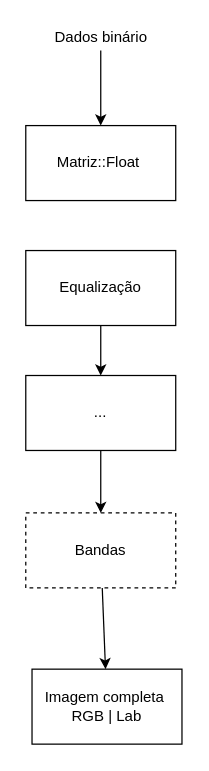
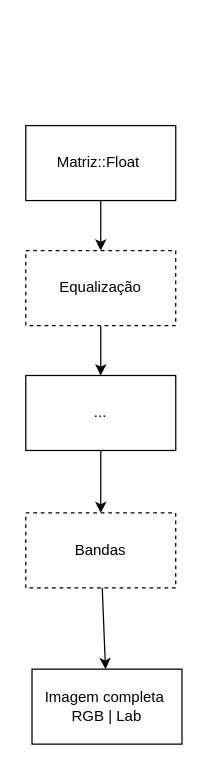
node "Dados binário": removed
edge "Dados binário" -> "Matriz::Float": removed
edge "Matriz::Float" -> "Equalização": added
node "Equalização": style solid -> dashed
